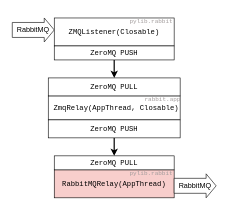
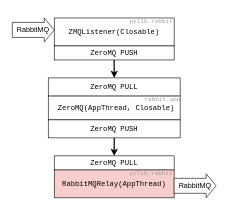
node "ZmqRelay(AppThread, Closable)": label "ZmqRelay(AppThread, Closable)" -> "ZeroMQ(AppThread, Closable)"
